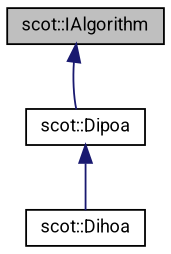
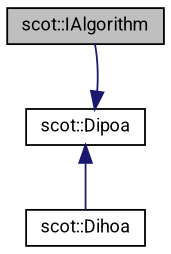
edge "scot::Dipoa" -> "scot::IAlgorithm": reversed
